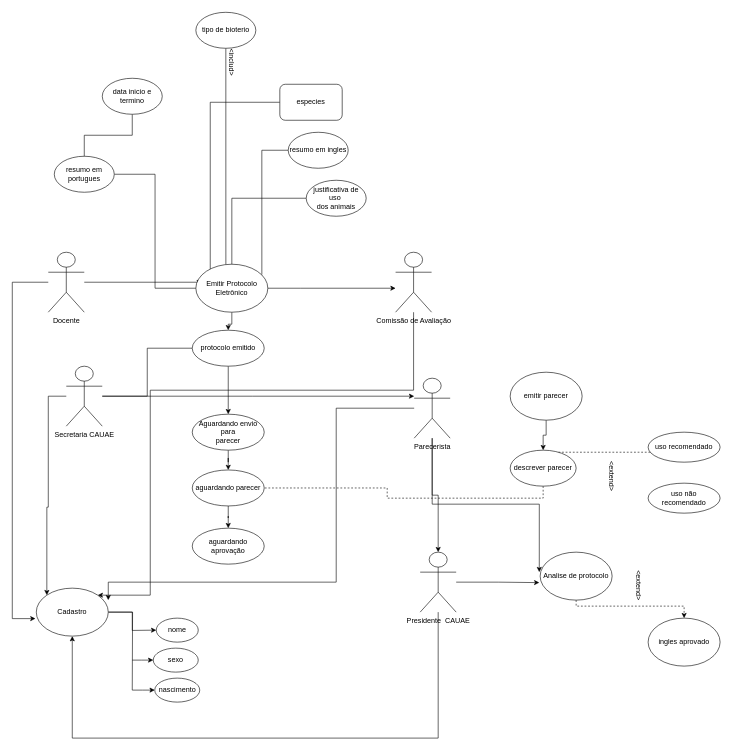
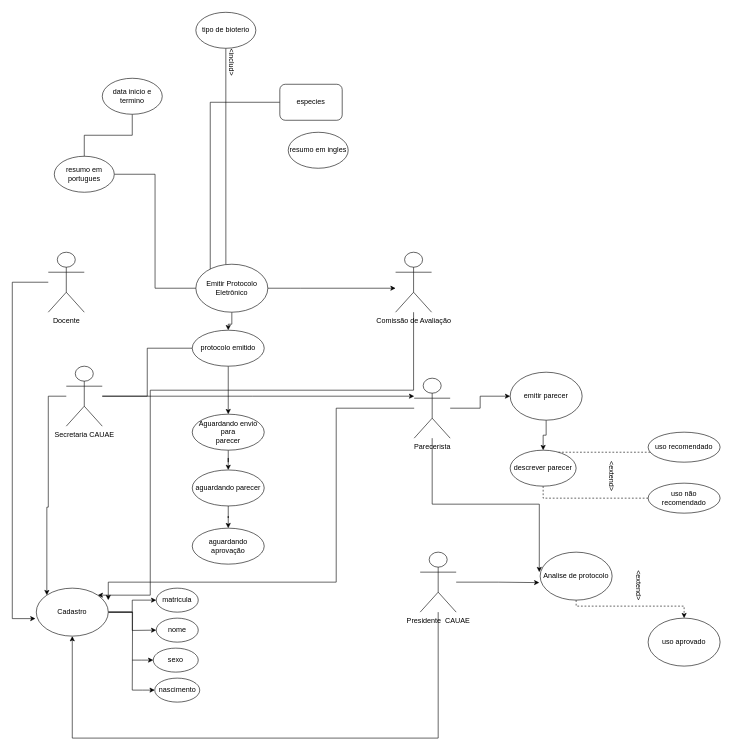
edge "justificativa de uso dos animais" -- "Emitir Protocolo Eletrônico": removed
node "justificativa de uso dos animais": removed
edge "resumo em ingles" -- "Emitir Protocolo Eletrônico": removed
edge "Docente" -> "Emitir Protocolo Eletrônico": removed
edge "Parecerista" -> "Presidente CAUAE": now "Parecerista" -> "emitir parecer"
edge "descrever parecer" -- "aguardando parecer": now "descrever parecer" -- "uso não recomendado"
edge "Cadastro" -> "matricula": added
node "matricula": added
node "ingles aprovado": label "ingles aprovado" -> "uso aprovado"
